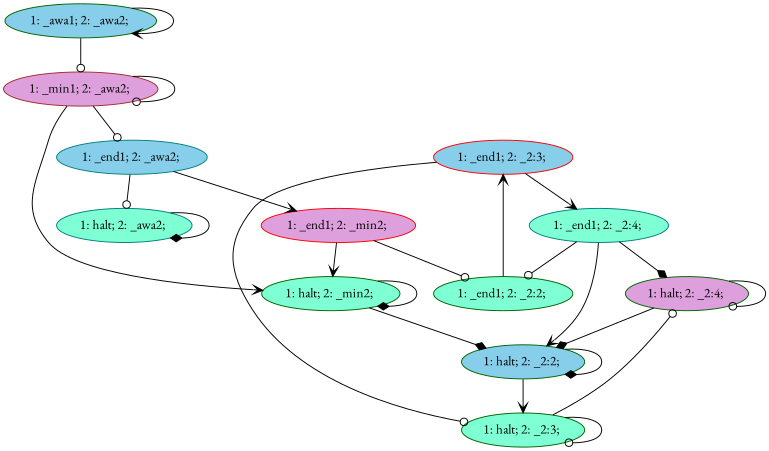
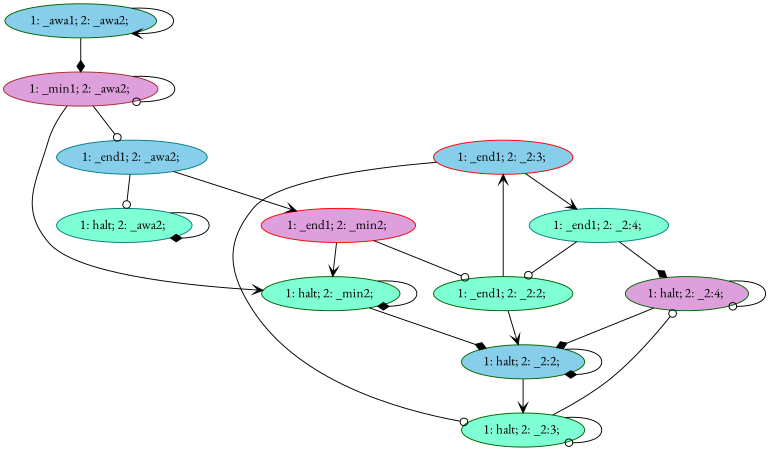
edge "1: _awa1; 2: _awa2;" -> "1: _min1; 2: _awa2;": arrowhead odot -> diamond
edge "1: _end1; 2: _2:4;" -> "1: halt; 2: _2:2;": now "1: _end1; 2: _2:2;" -> "1: halt; 2: _2:2;"
